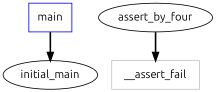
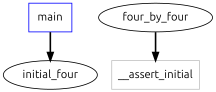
node "assert_by_four": label "assert_by_four" -> "four_by_four"
node "initial_main": label "initial_main" -> "initial_four"
node "__assert_fail": label "__assert_fail" -> "__assert_initial"
